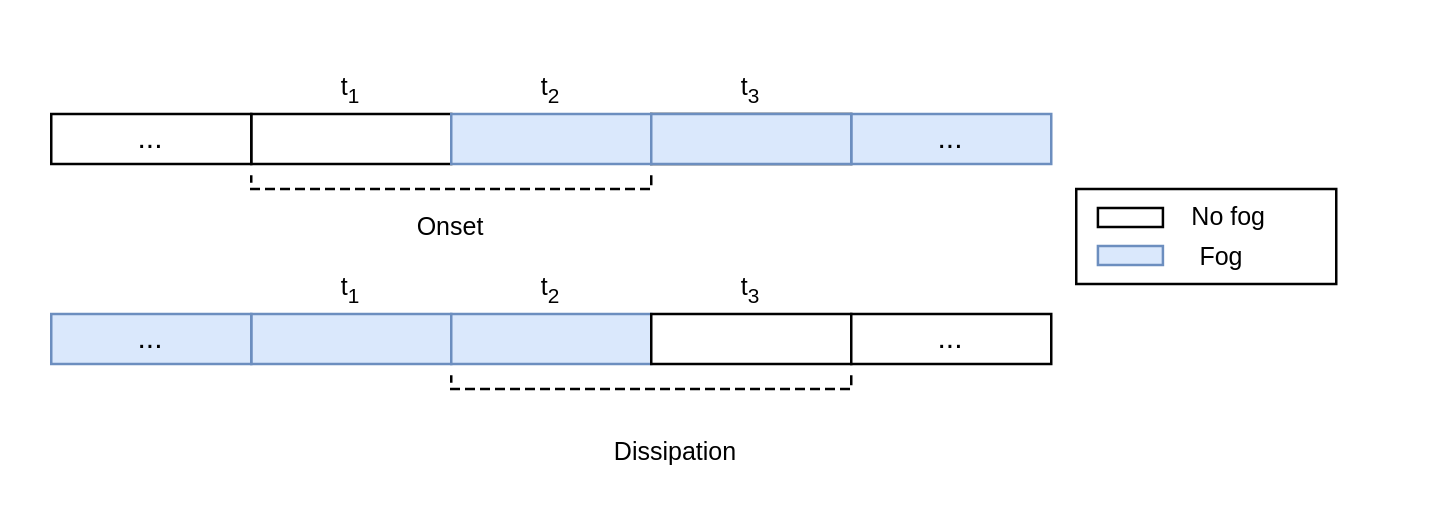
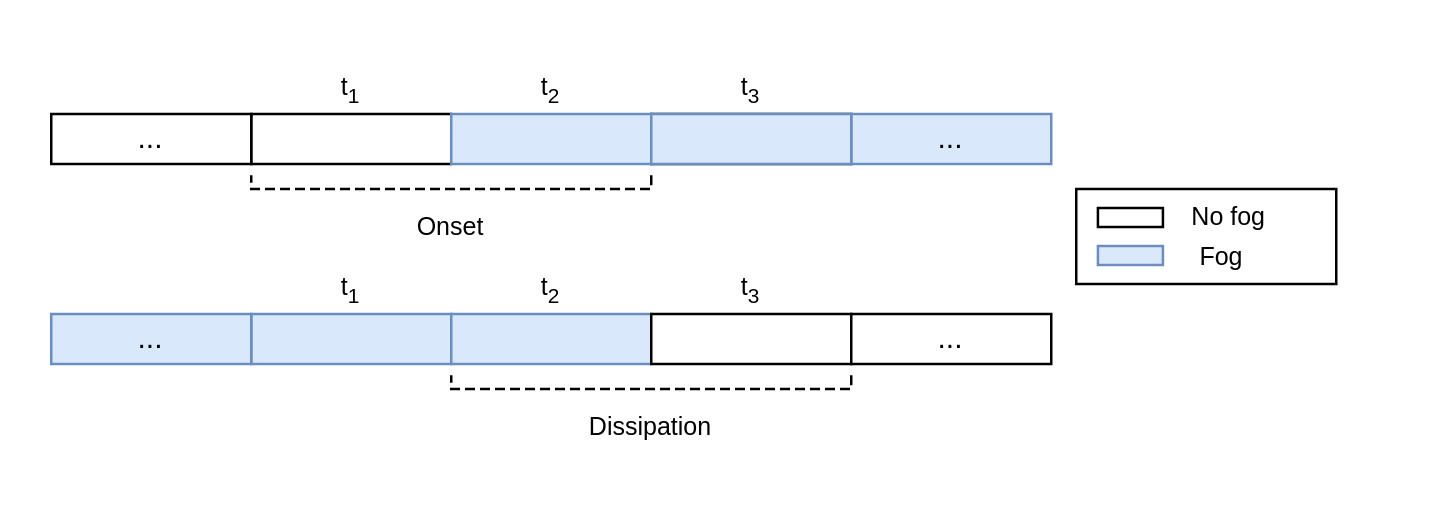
node "Dissipation": moved (676, 451) -> (651, 426)
